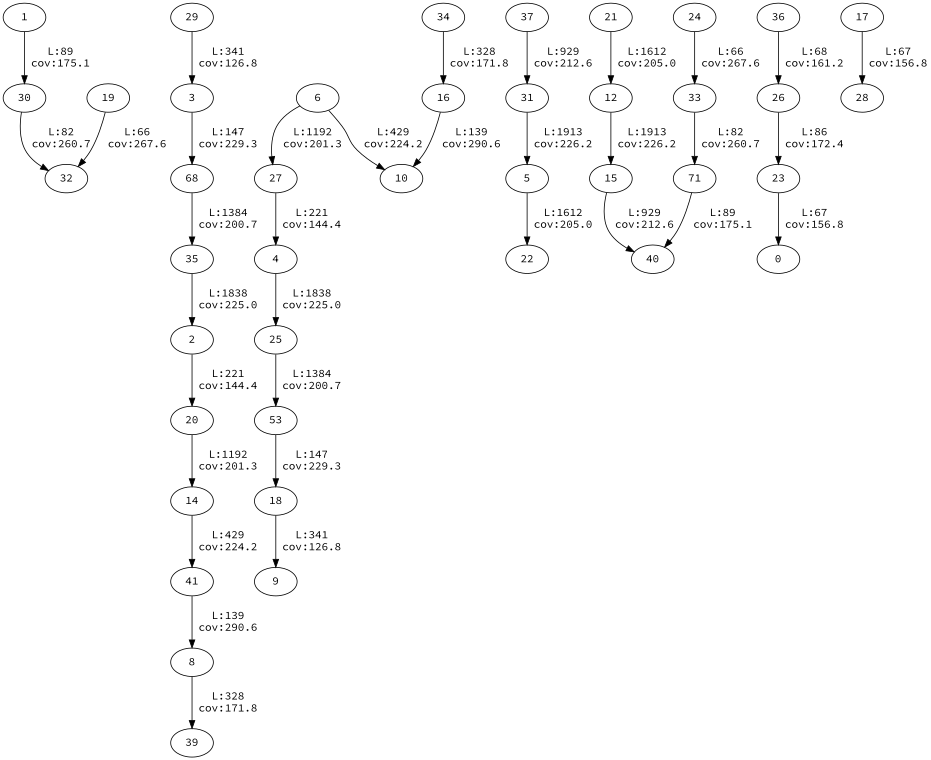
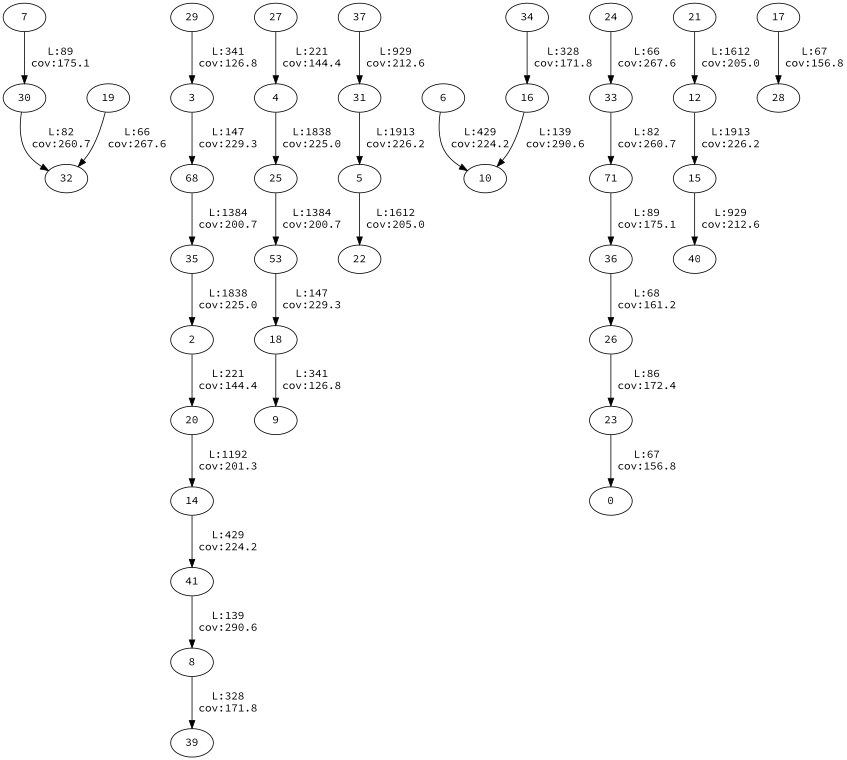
node "1": label "1" -> "7"
edge "6" -> "27": removed, label "L:1192 cov:201.3"
edge "71" -> "40": now "71" -> "36"
